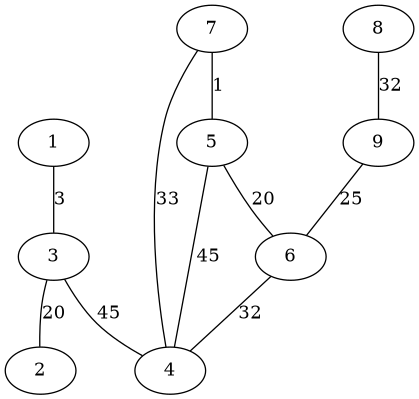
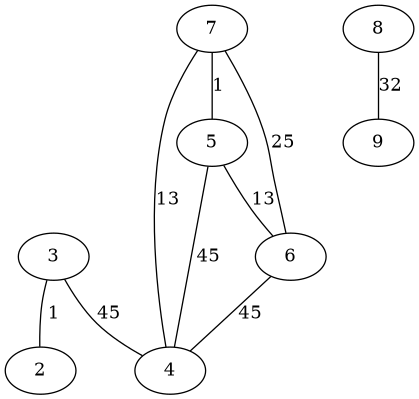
node "1": removed
edge "7" -- "4": label "33" -> "13"
edge "5" -- "6": label "20" -> "13"
edge "9" -- "6": now "7" -- "6"
edge "3" -- "2": label "20" -> "1"
edge "6" -- "4": label "32" -> "45"
